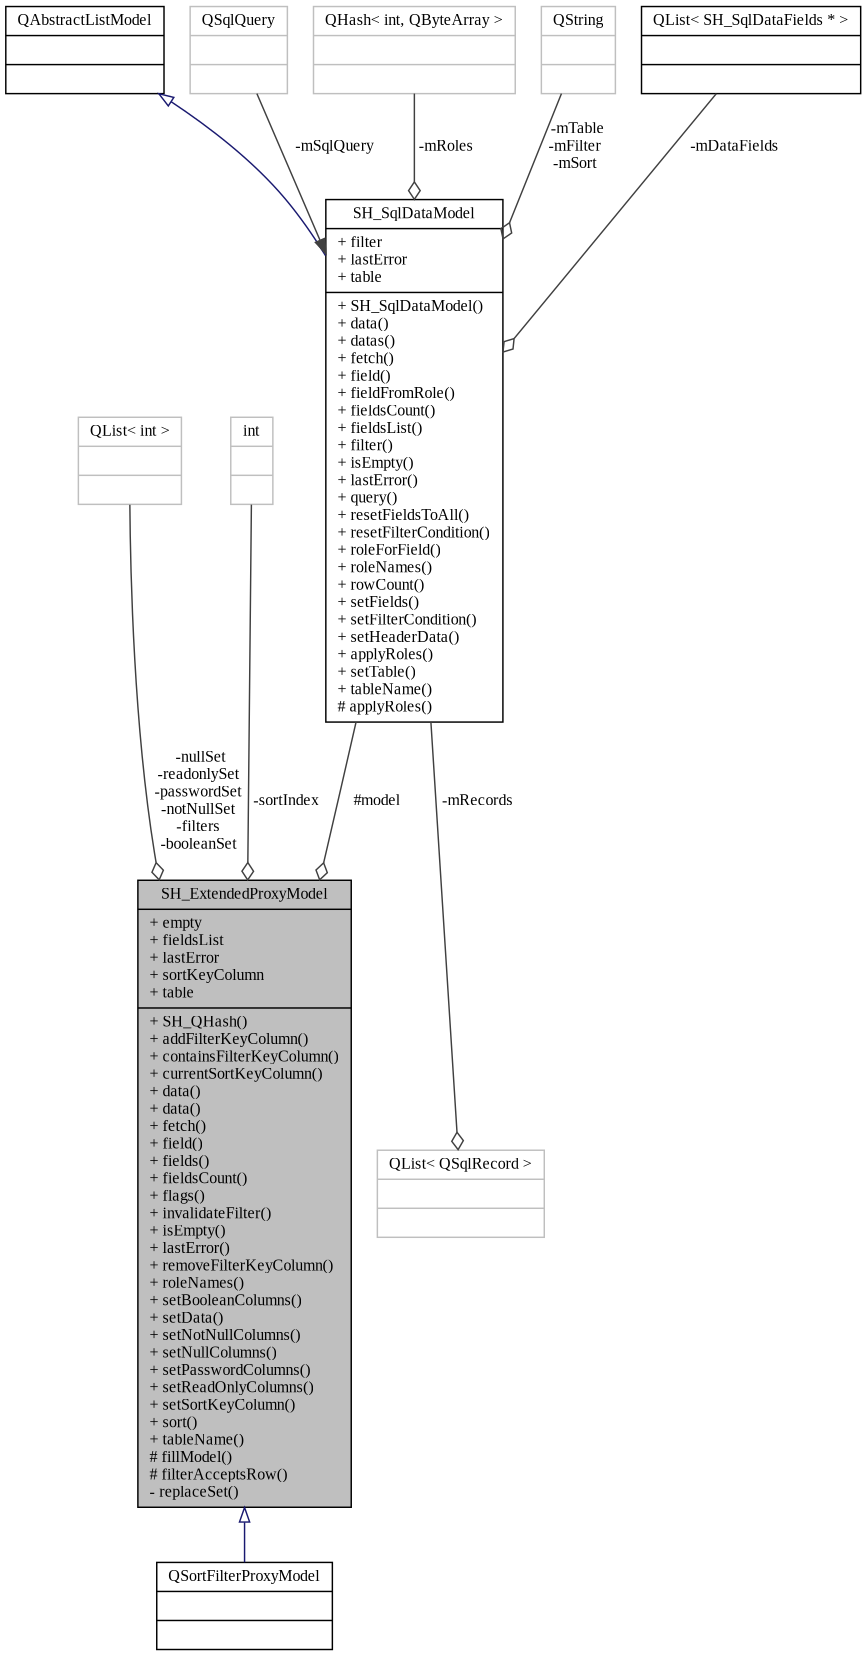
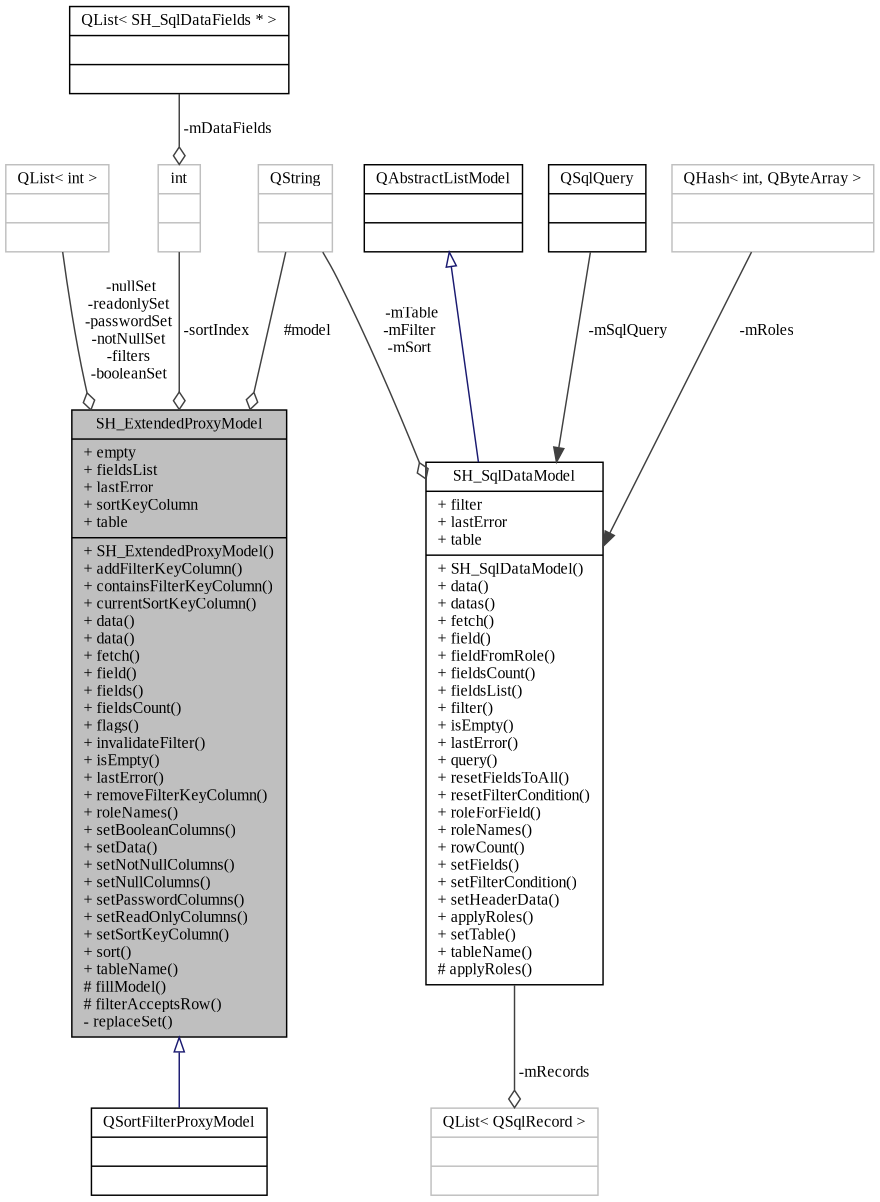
node "QSqlQuery": color grey75 -> black
edge "QHash< int, QByteArray >" -> "SH_SqlDataModel": arrowhead odiamond -> normal
edge "QList< SH_SqlDataFields * >" -> "SH_SqlDataModel": now "QList< SH_SqlDataFields * >" -> "int"
edge "SH_SqlDataModel" -> "SH_ExtendedProxyModel": now "QString" -> "SH_ExtendedProxyModel"
node "SH_ExtendedProxyModel": text "+ SH_QHash()" -> "+ SH_ExtendedProxyModel()"
